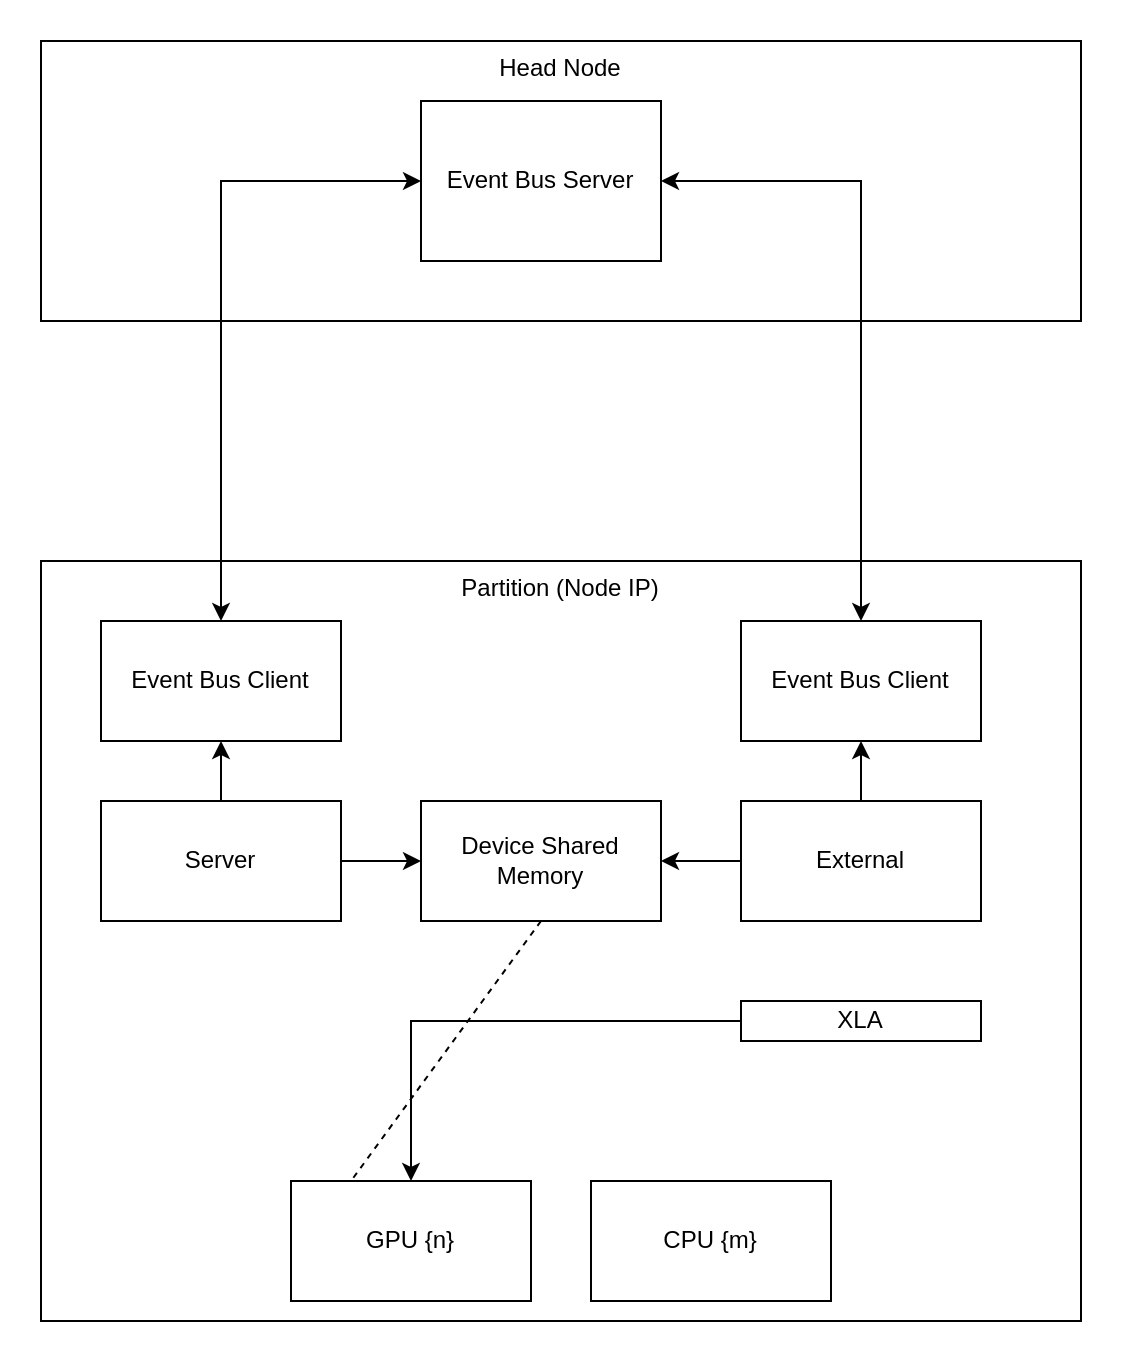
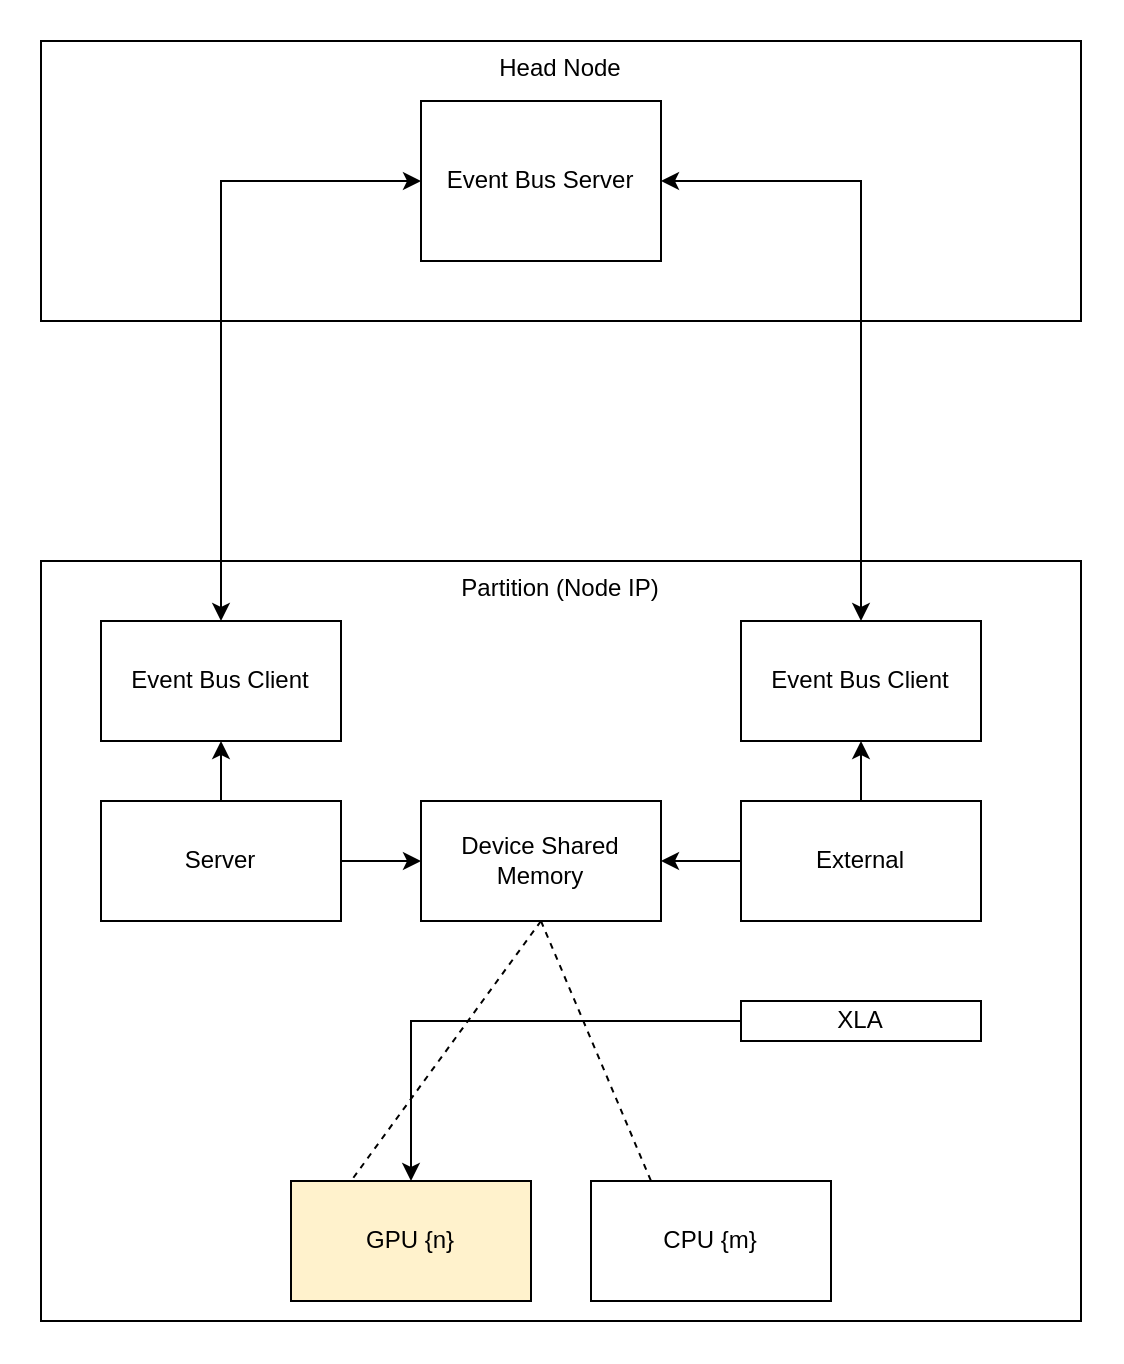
edge "Device Shared Memory" -- "CPU {m}": added
node "GPU {n}": fillcolor #ffffff -> #fff2cc
